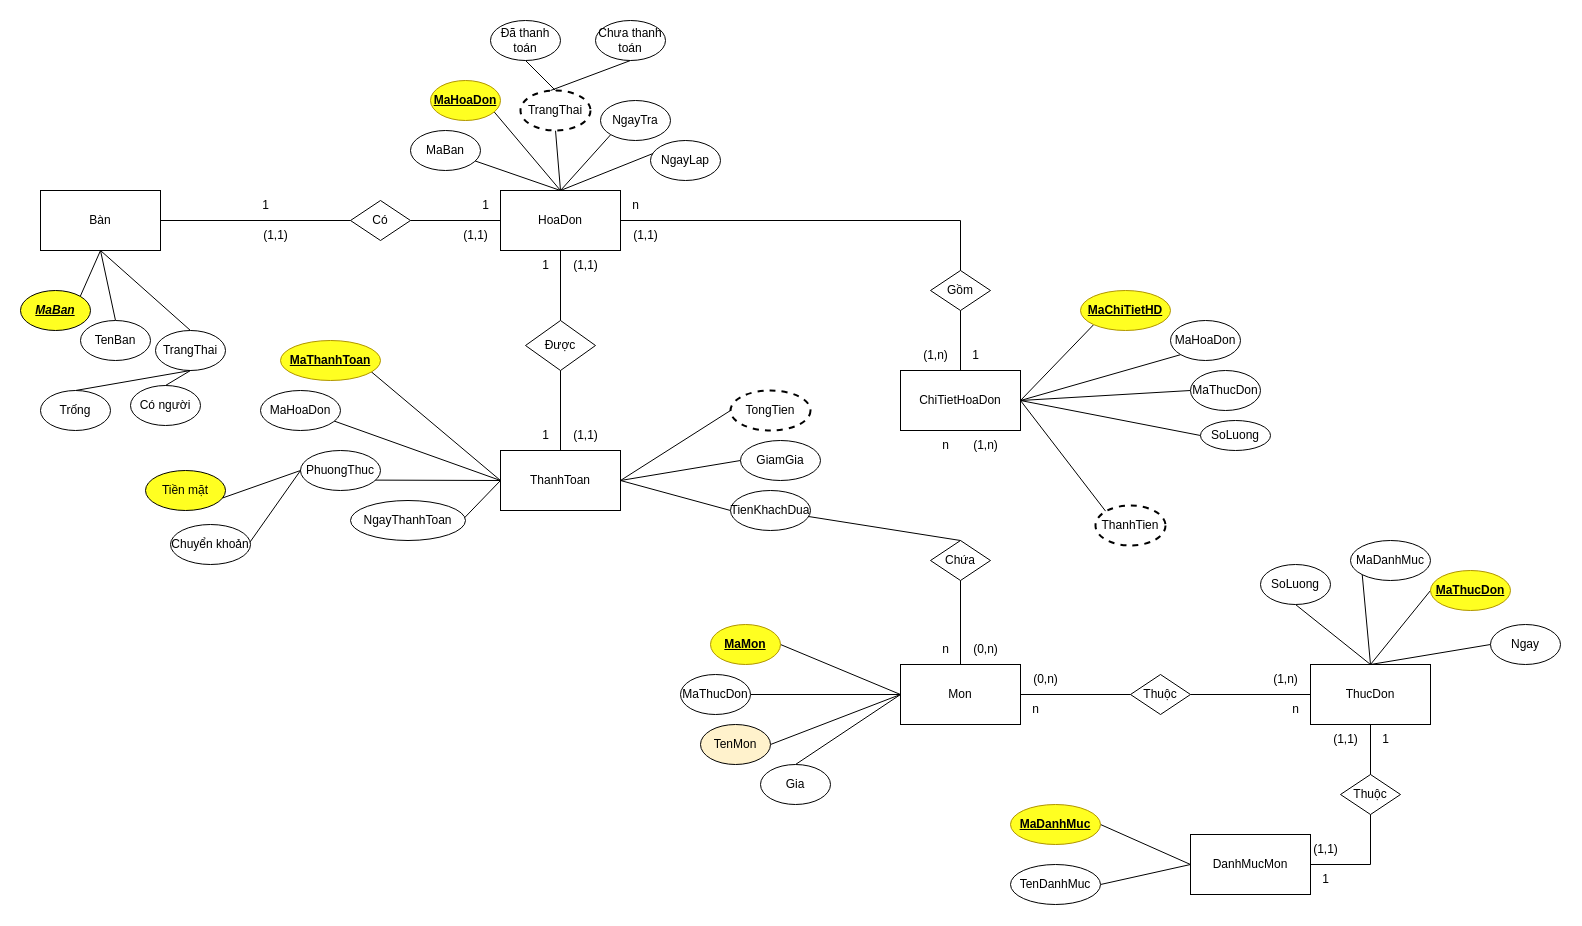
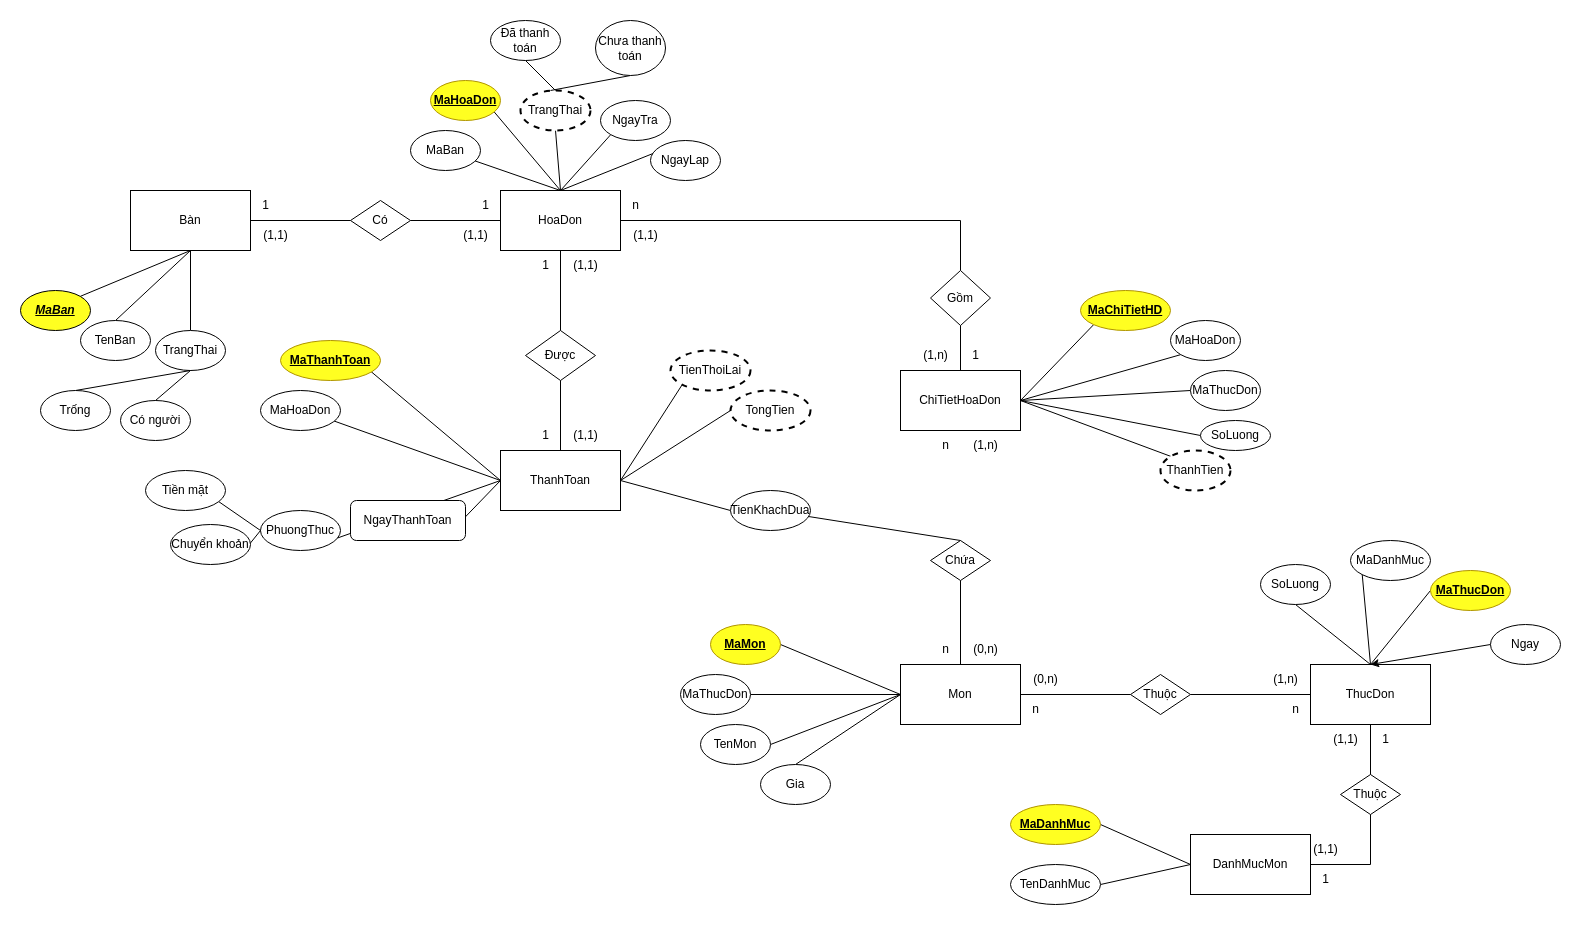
node "Chưa thanh toán": size 70x40 -> 70x55
node "Bàn": moved (101, 221) -> (191, 221)
node "Gồm": size 60x40 -> 60x55
node "Được": moved (561, 346) -> (561, 356)
node "TienThoiLai": added
node "Có người": moved (166, 406) -> (156, 421)
edge "TienThoiLai" -- "ThanhToan": added
node "GiamGia": removed
edge "GiamGia" -- "ThanhToan": removed
node "PhuongThuc": moved (341, 471) -> (301, 531)
node "Tiền mặt": fillcolor #ffff21 -> #ffffff
node "NgayThanhToan": shape ellipse -> rounded rectangle
node "ThanhTien": moved (1131, 526) -> (1196, 471)
edge "Ngay" -- "ThucDon": arrowhead none -> classic
node "TenMon": fillcolor #fff2cc -> #ffffff
